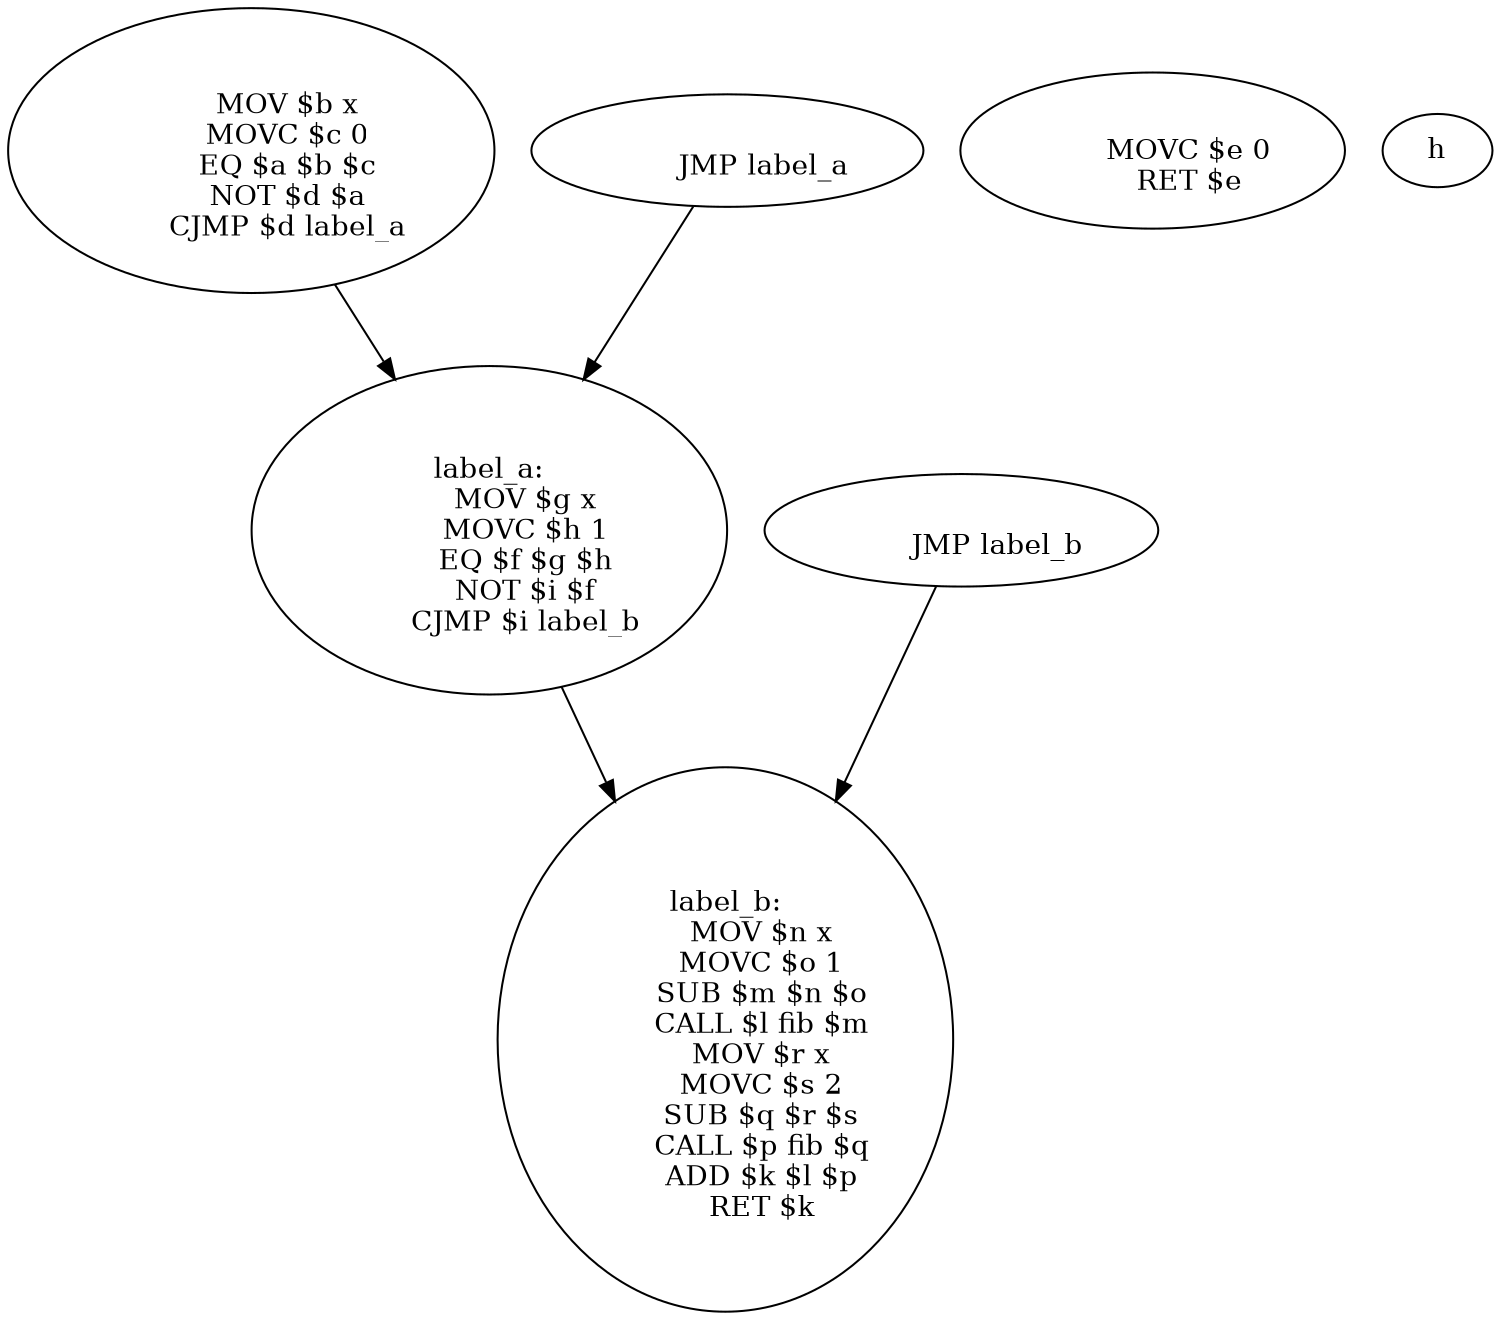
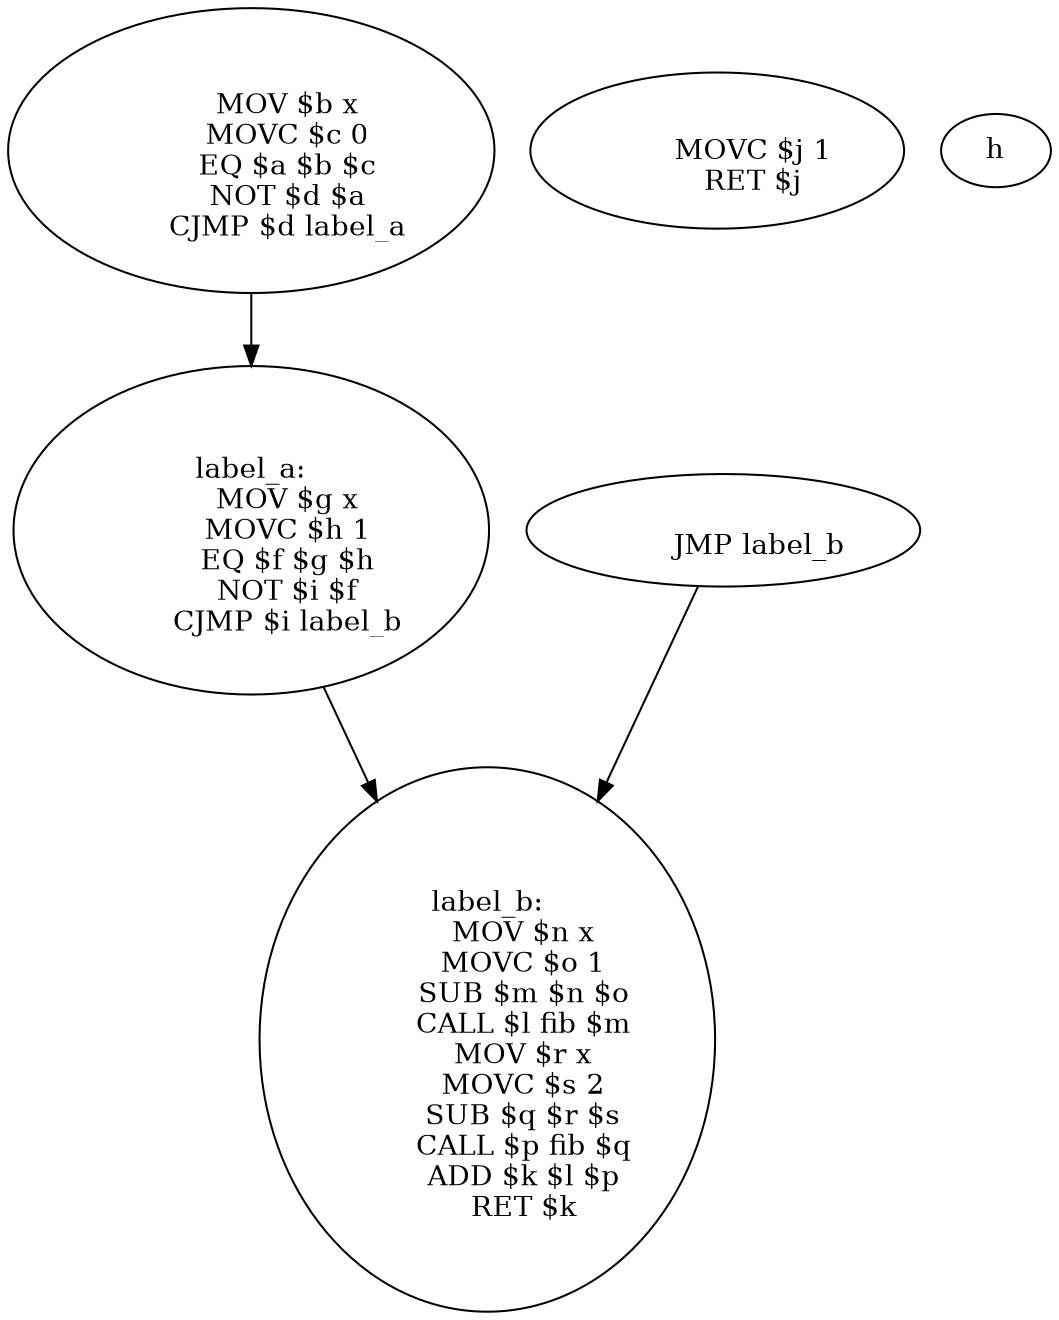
node "MOVC $j 1 RET $j": added
node "JMP label_a": removed
node "MOVC $e 0 RET $e": removed
